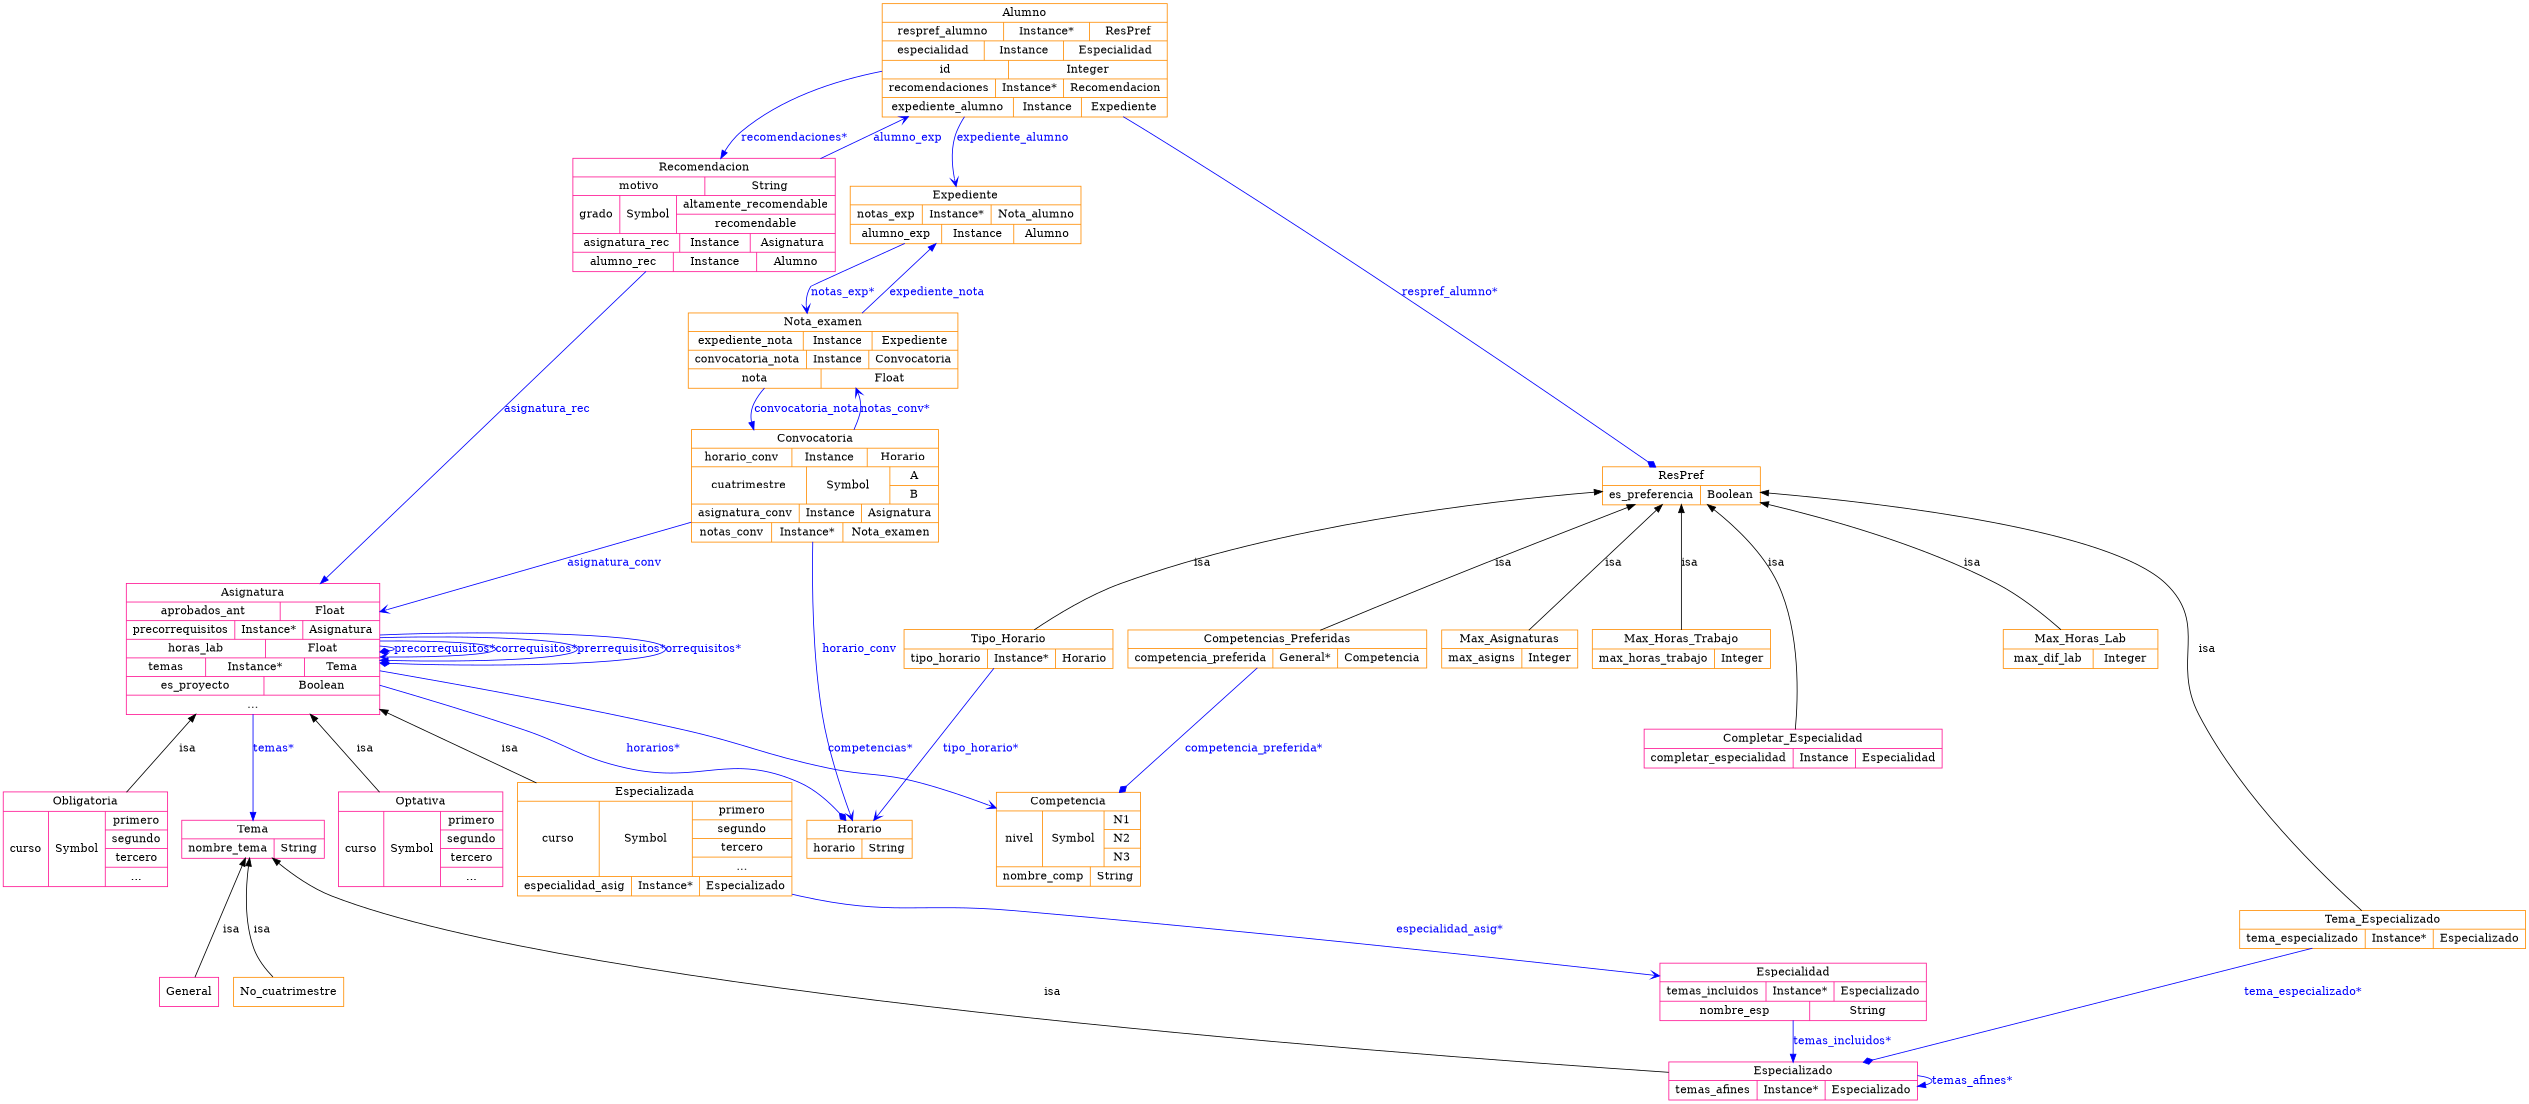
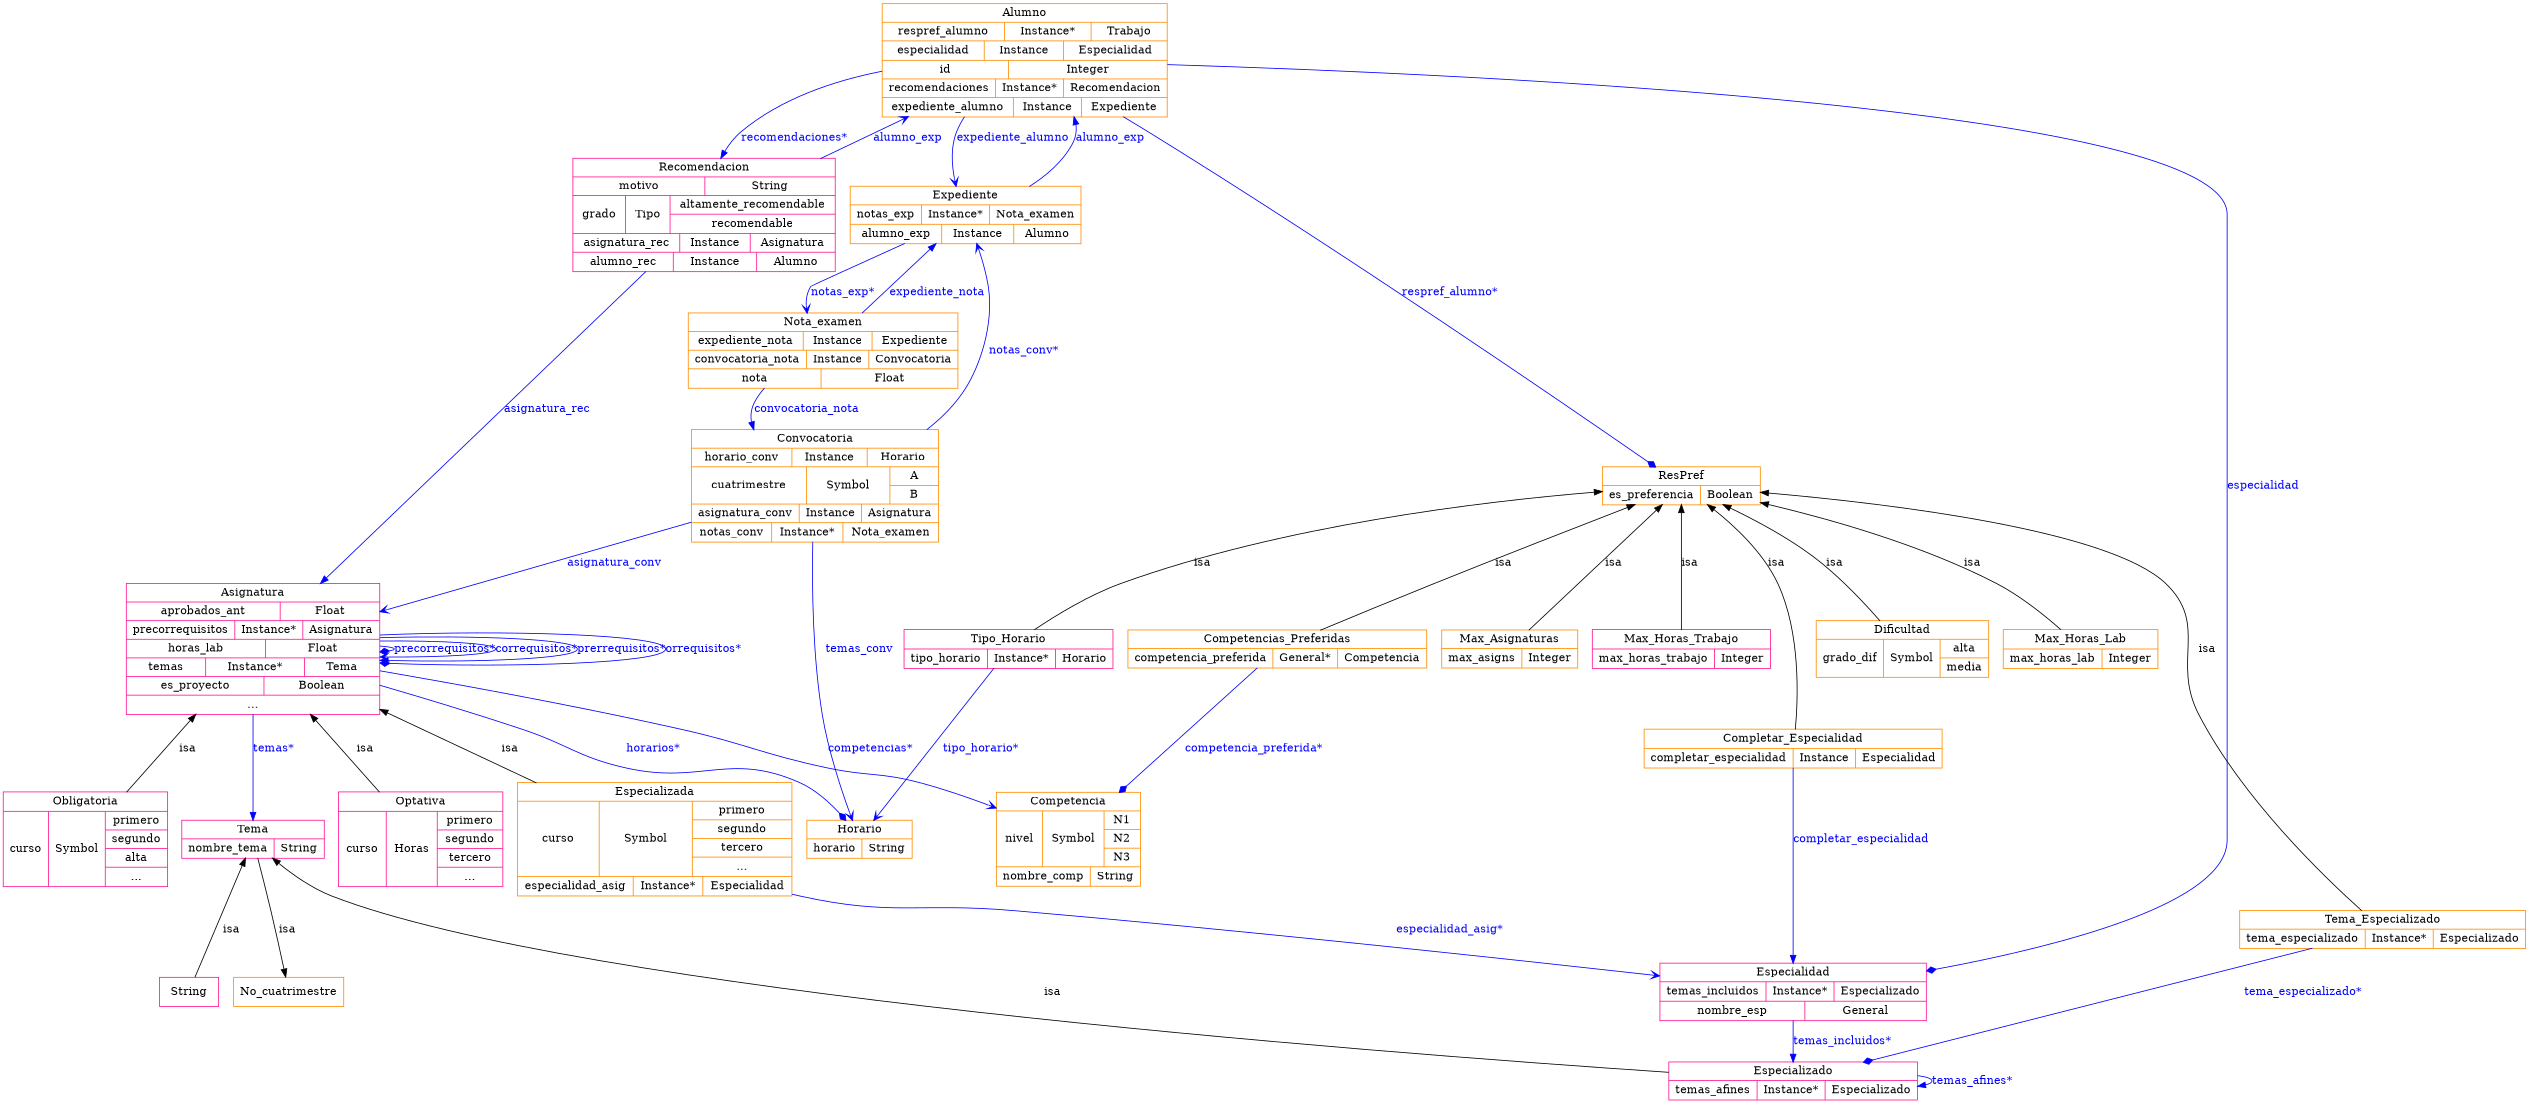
node "Alumno": text "ResPref" -> "Trabajo"
edge "Expediente" -> "Alumno": added, label "alumno_exp"
edge "Alumno" -> "Especialidad": added, label "especialidad"
node "Recomendacion": text "Symbol" -> "Tipo"
node "Expediente": text "Nota_alumno" -> "Nota_examen"
edge "Convocatoria" -> "Nota_examen": now "Convocatoria" -> "Expediente"
edge "Convocatoria" -> "Horario": label "horario_conv" -> "temas_conv"
node "Tipo_Horario": color darkorange -> deeppink
node "Max_Horas_Trabajo": color darkorange -> deeppink
node "Dificultad": added
node "Max_Horas_Lab": text "max_dif_lab" -> "max_horas_lab"
node "Completar_Especialidad": color deeppink -> darkorange
node "Optativa": text "Symbol" -> "Horas"
node "Obligatoria": text "tercero" -> "alta"
edge "Completar_Especialidad" -> "Especialidad": added, label "completar_especialidad"
node "Especializada": text "Especializado" -> "Especialidad"
edge "No_cuatrimestre" -> "Tema": reversed
node "General": label "General" -> "String"
node "Especialidad": text "String" -> "General"
